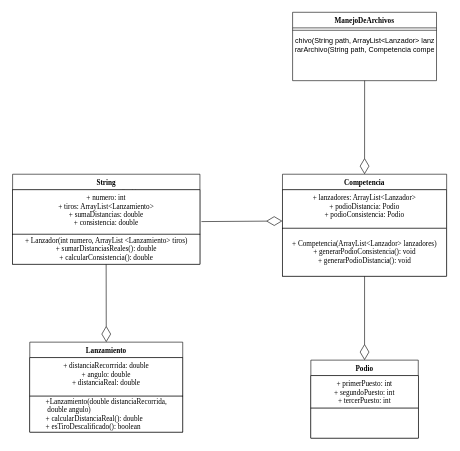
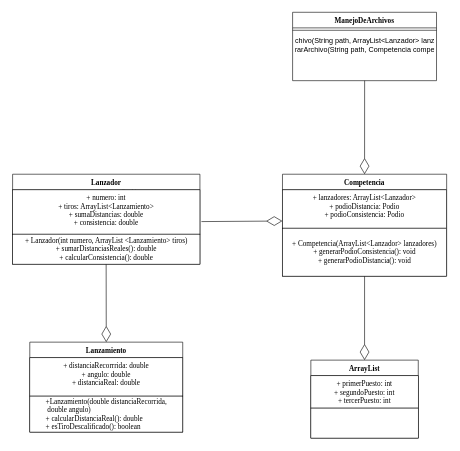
node "String": label "String" -> "Lanzador"
node "Podio": label "Podio" -> "ArrayList"
